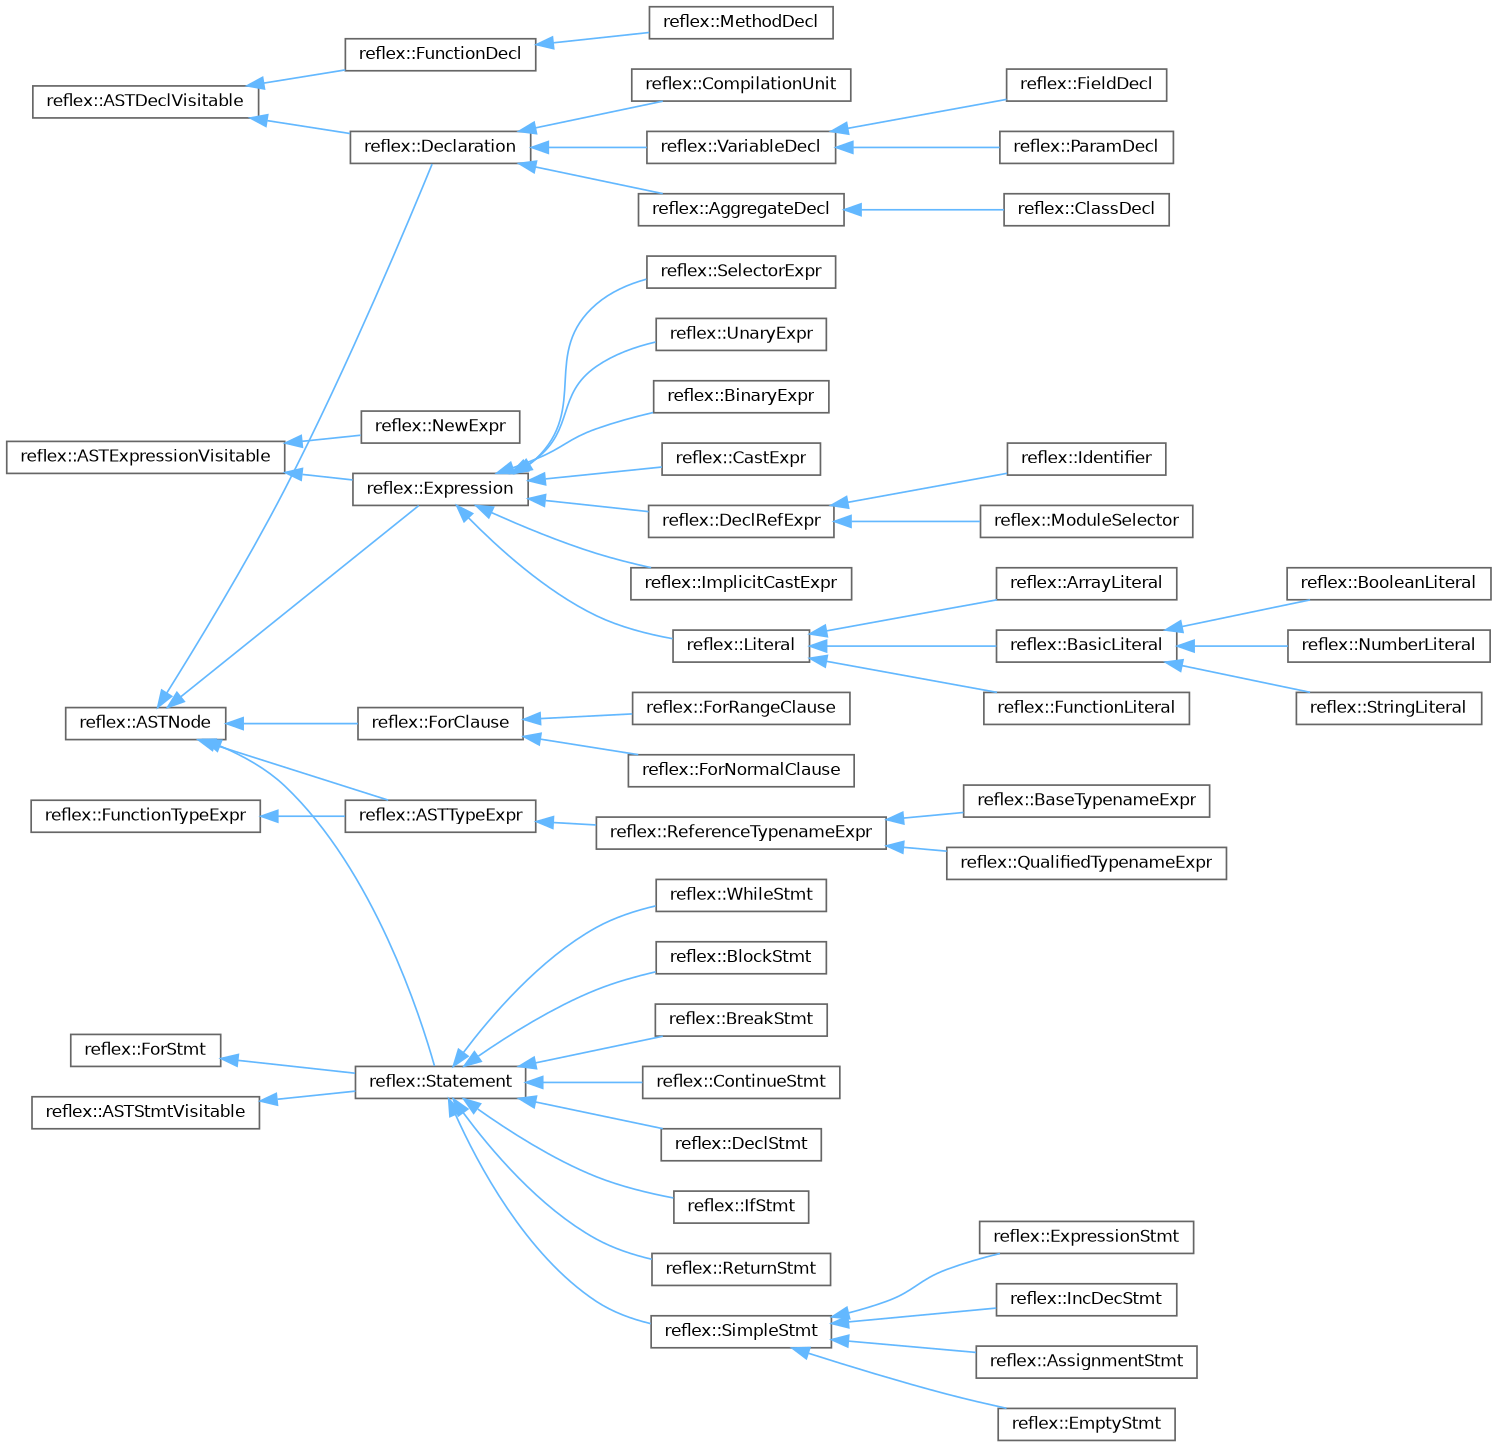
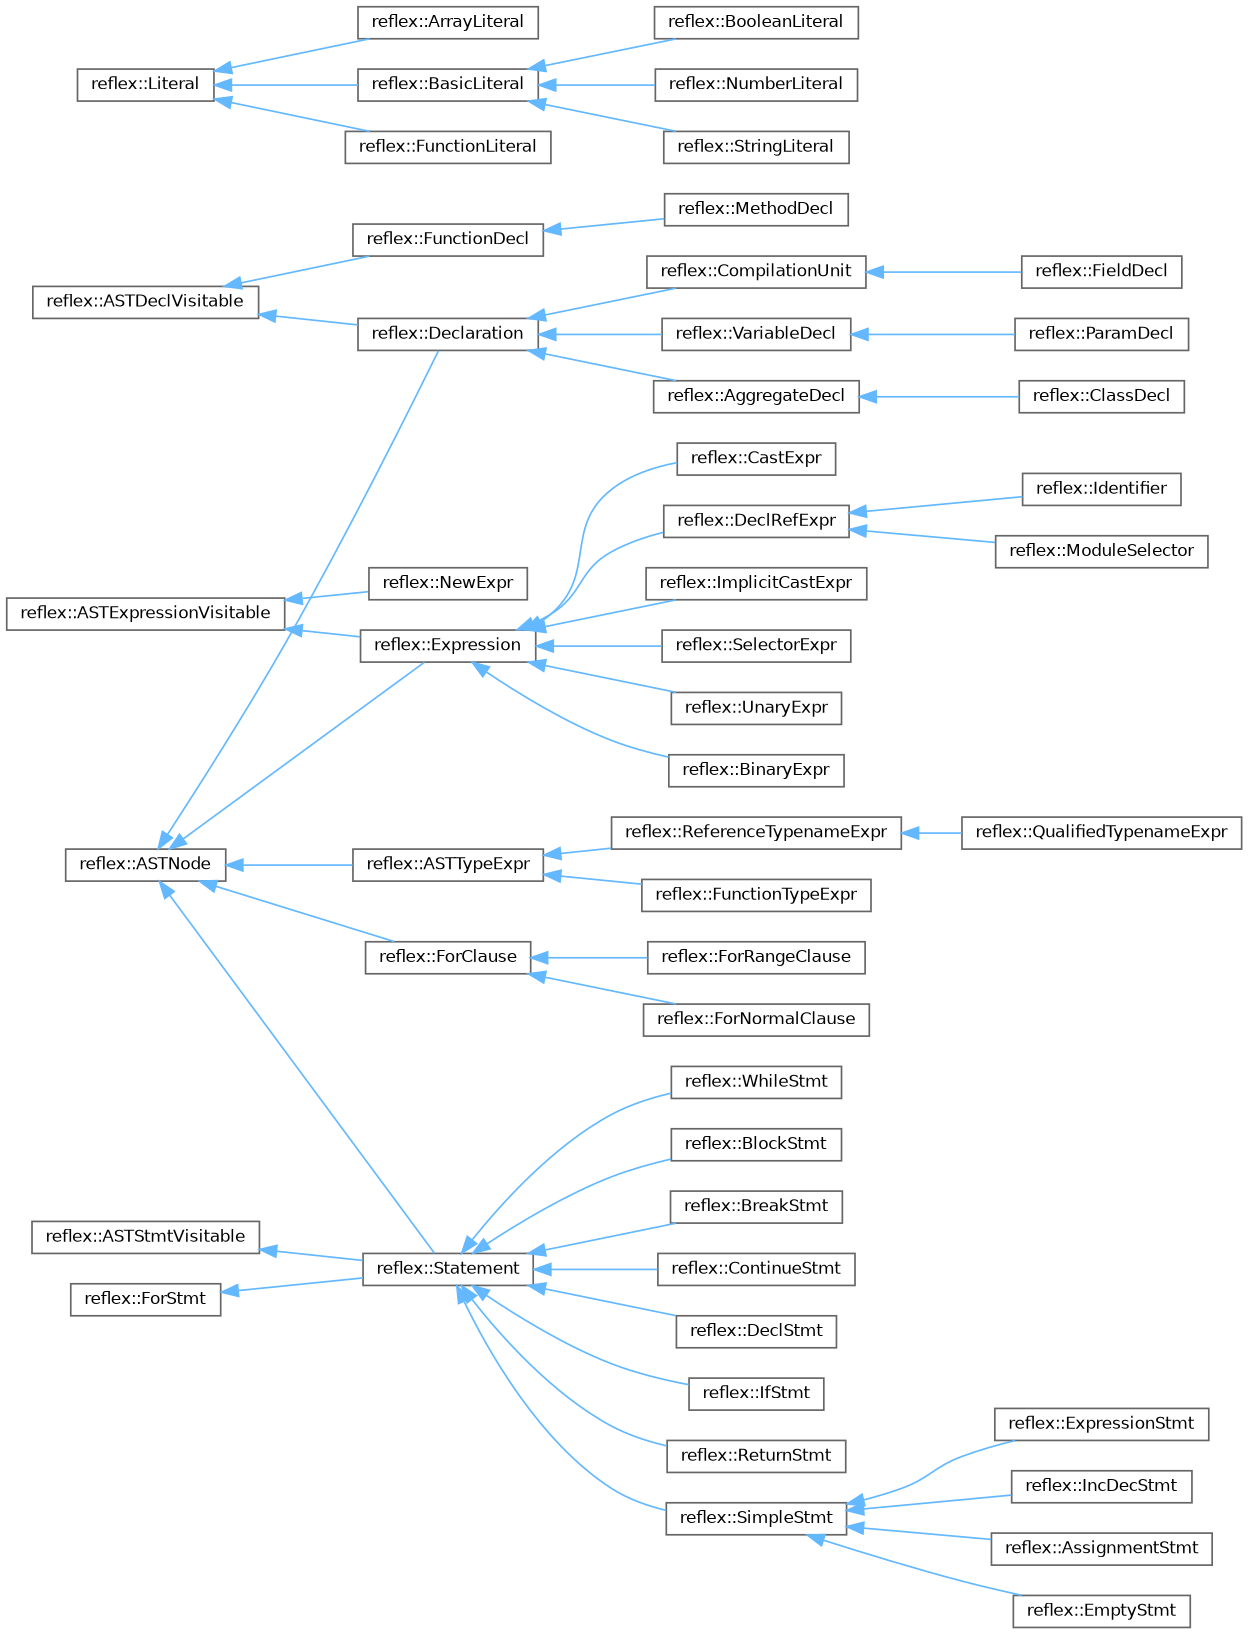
edge "reflex::FieldDecl" -> "reflex::VariableDecl": now "reflex::FieldDecl" -> "reflex::CompilationUnit"
edge "reflex::Literal" -> "reflex::Expression": removed
node "reflex::BaseTypenameExpr": removed
edge "reflex::ASTTypeExpr" -> "reflex::FunctionTypeExpr": reversed
